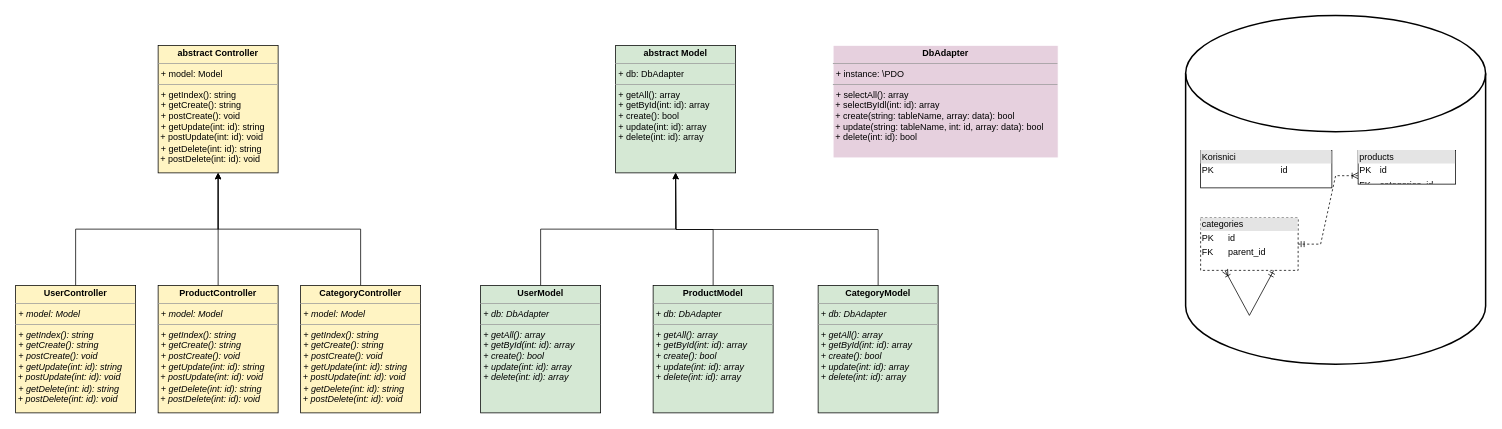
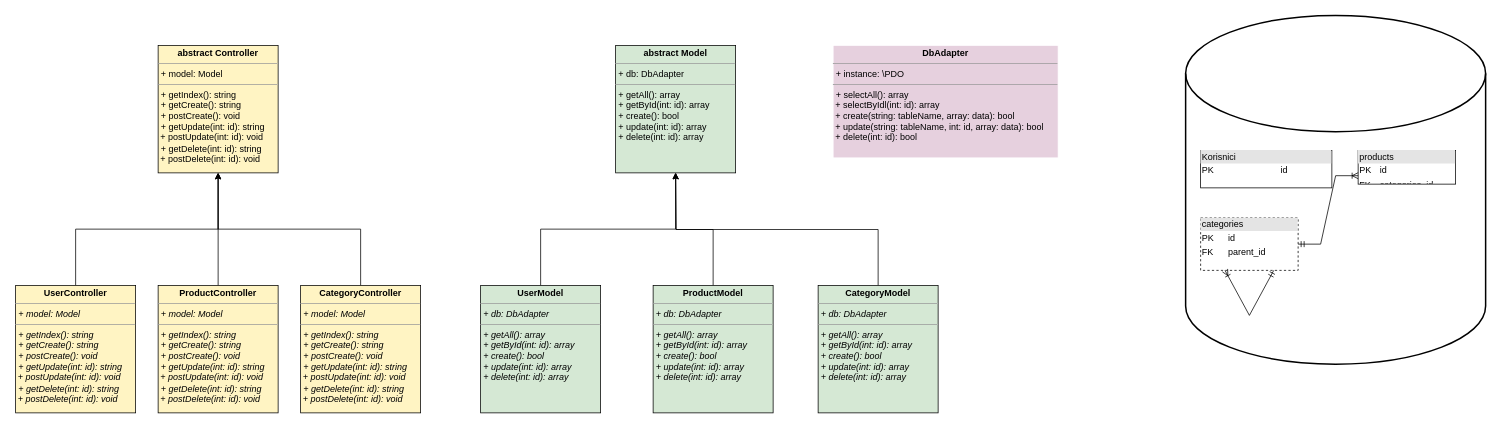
edge "products PK id FK categories_id" -- "categories PK id FK parent_id": style dashed -> solid
